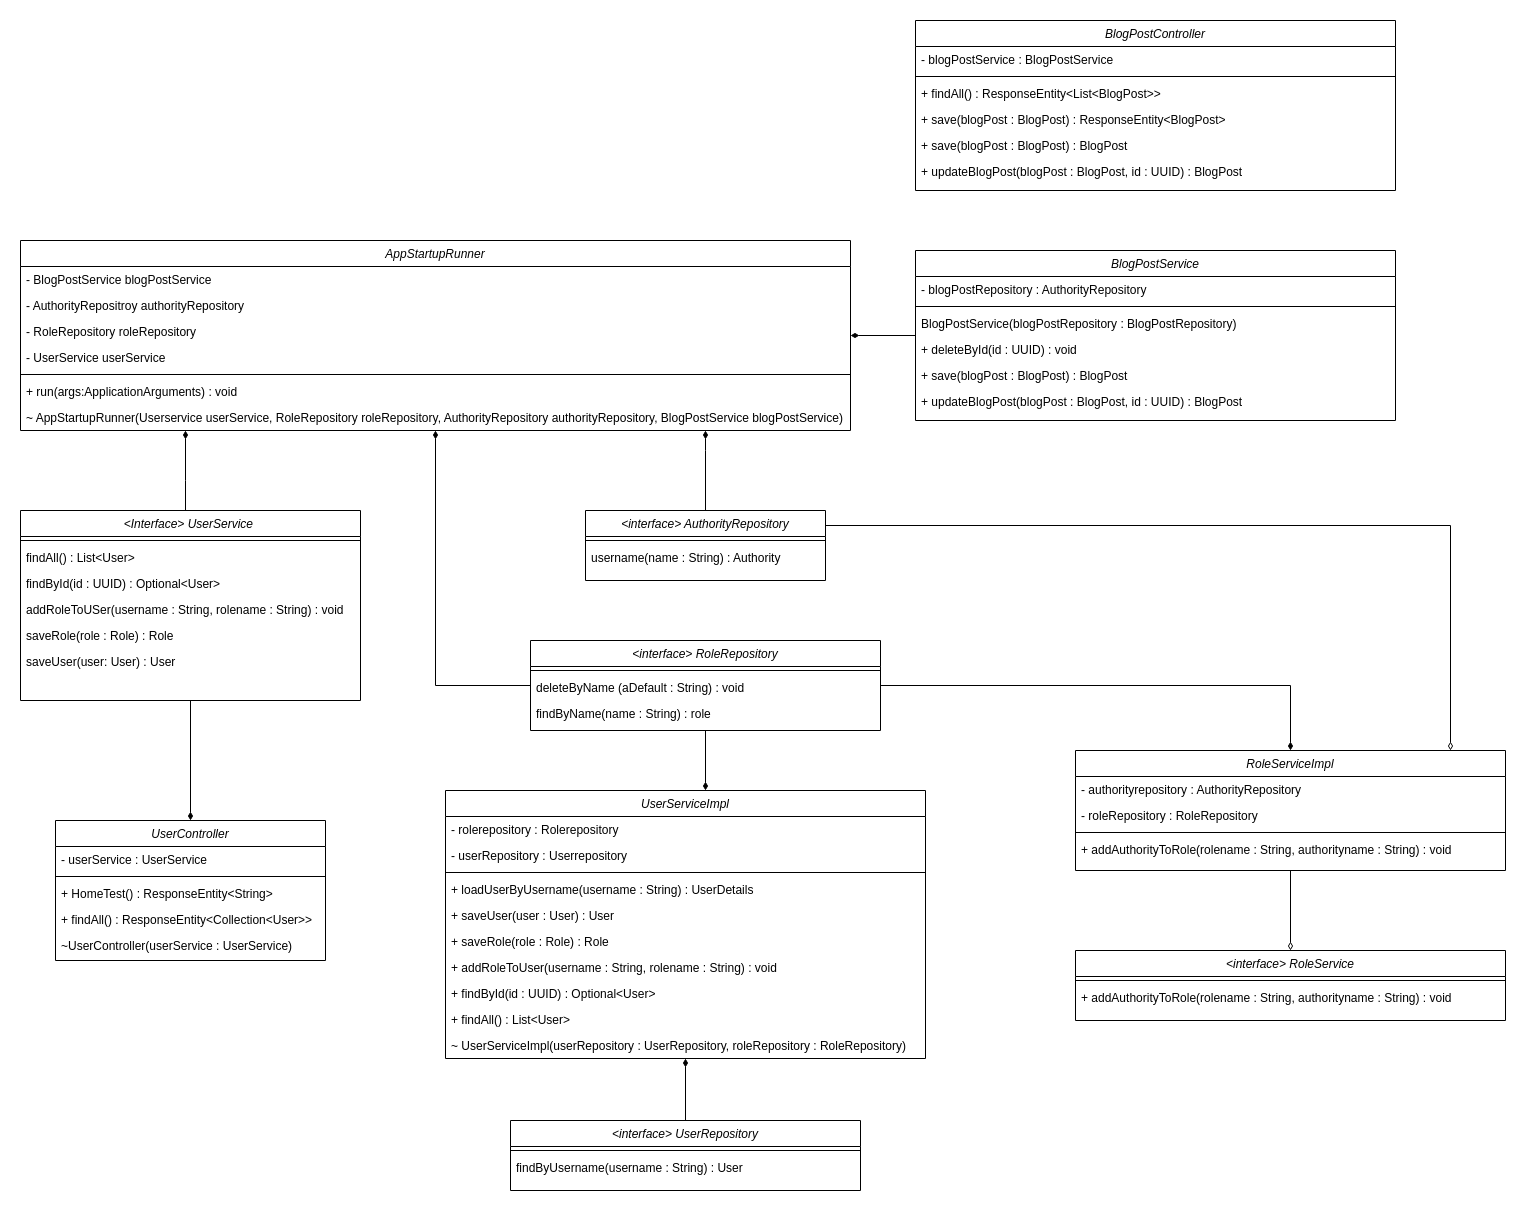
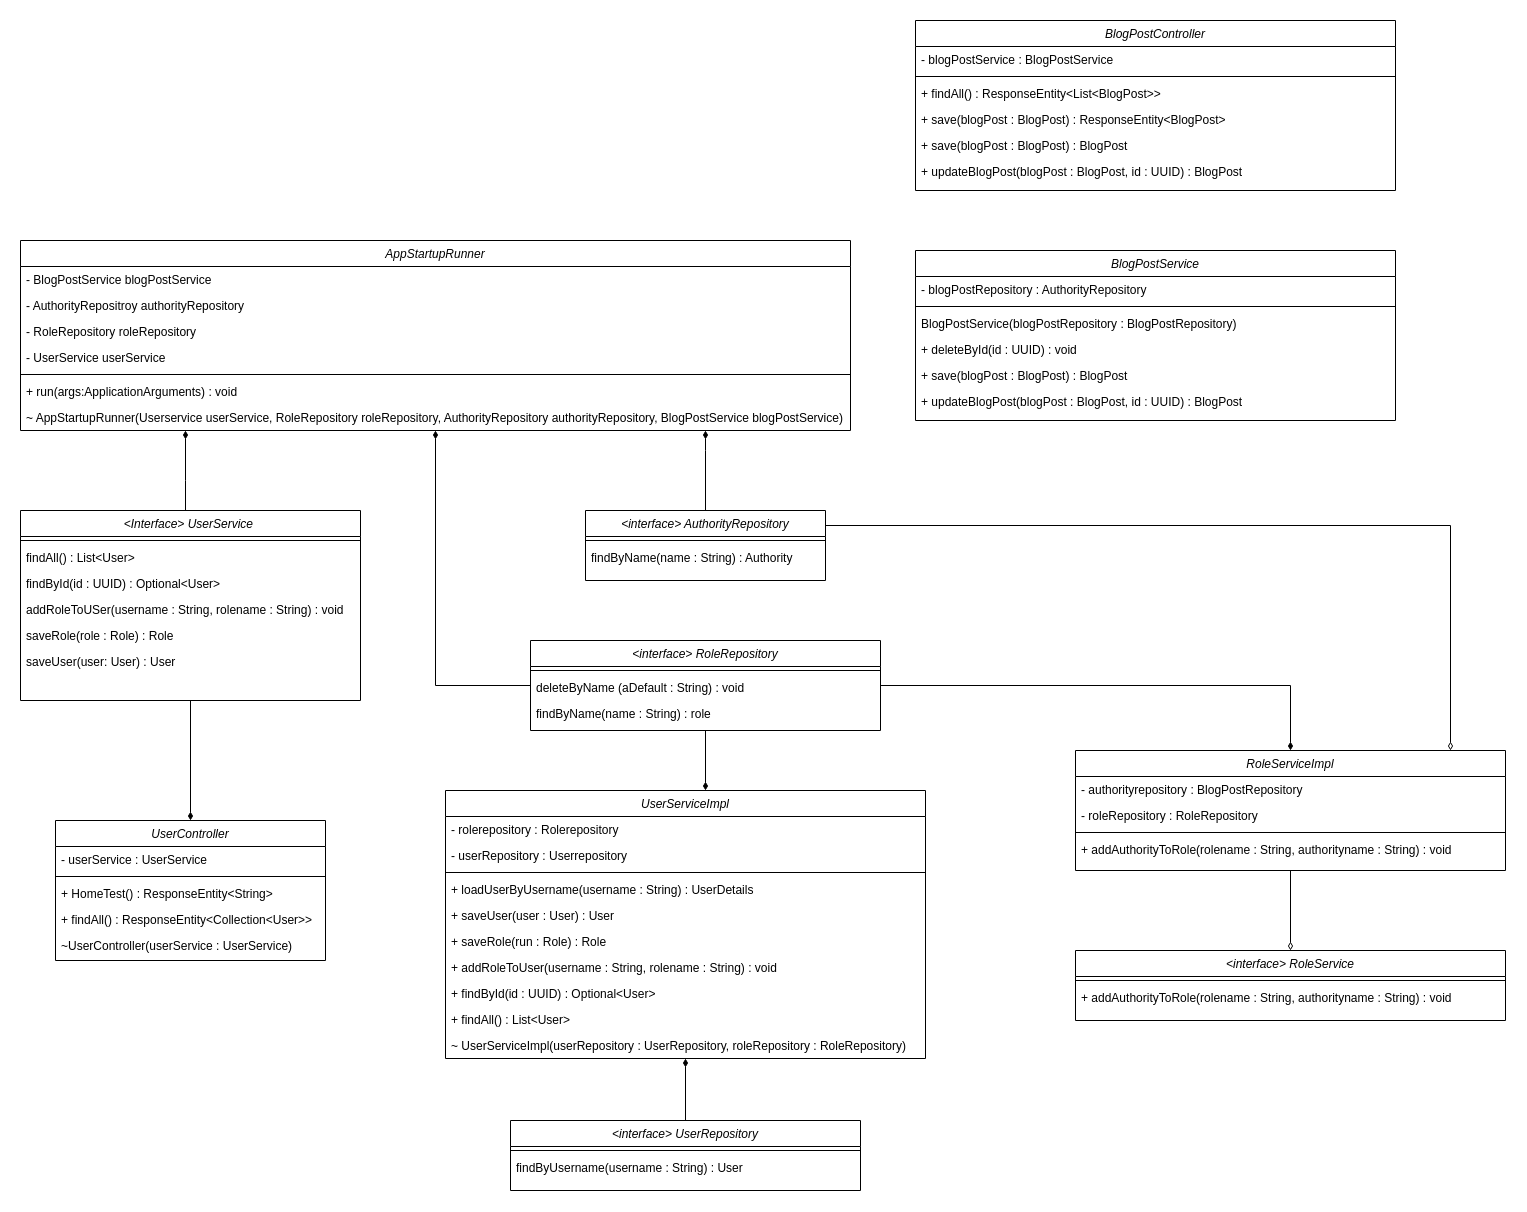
edge "BlogPostService" -> "AppStartupRunner": removed
node "username(name : String) : Authority": label "username(name : String) : Authority" -> "findByName(name : String) : Authority"
node "- authorityrepository : AuthorityRepository": label "- authorityrepository : AuthorityRepository" -> "- authorityrepository : BlogPostRepository"
node "+ saveRole(role : Role) : Role": label "+ saveRole(role : Role) : Role" -> "+ saveRole(run : Role) : Role"
